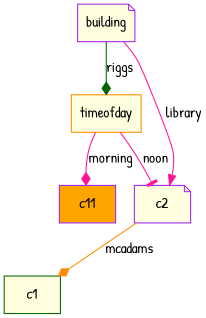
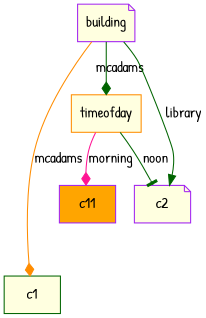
edge "building" -> "timeofday": label "riggs" -> "mcadams"
edge "building" -> "c2": color deeppink -> darkgreen
edge "timeofday" -> "c2": color deeppink -> darkgreen
edge "c2" -> "c1": now "building" -> "c1"
